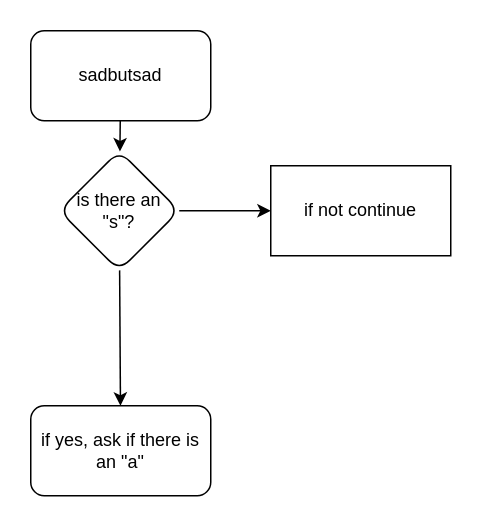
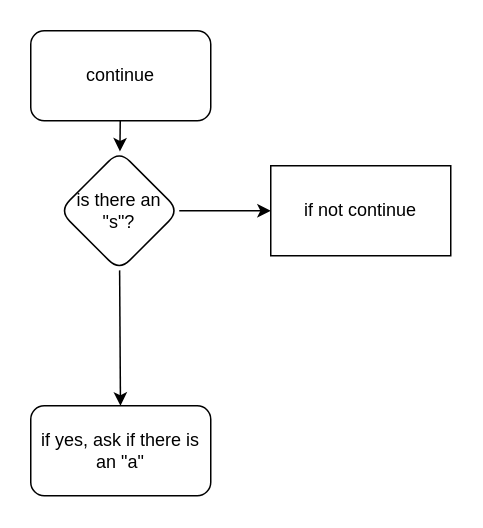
node "sadbutsad": label "sadbutsad" -> "continue"
